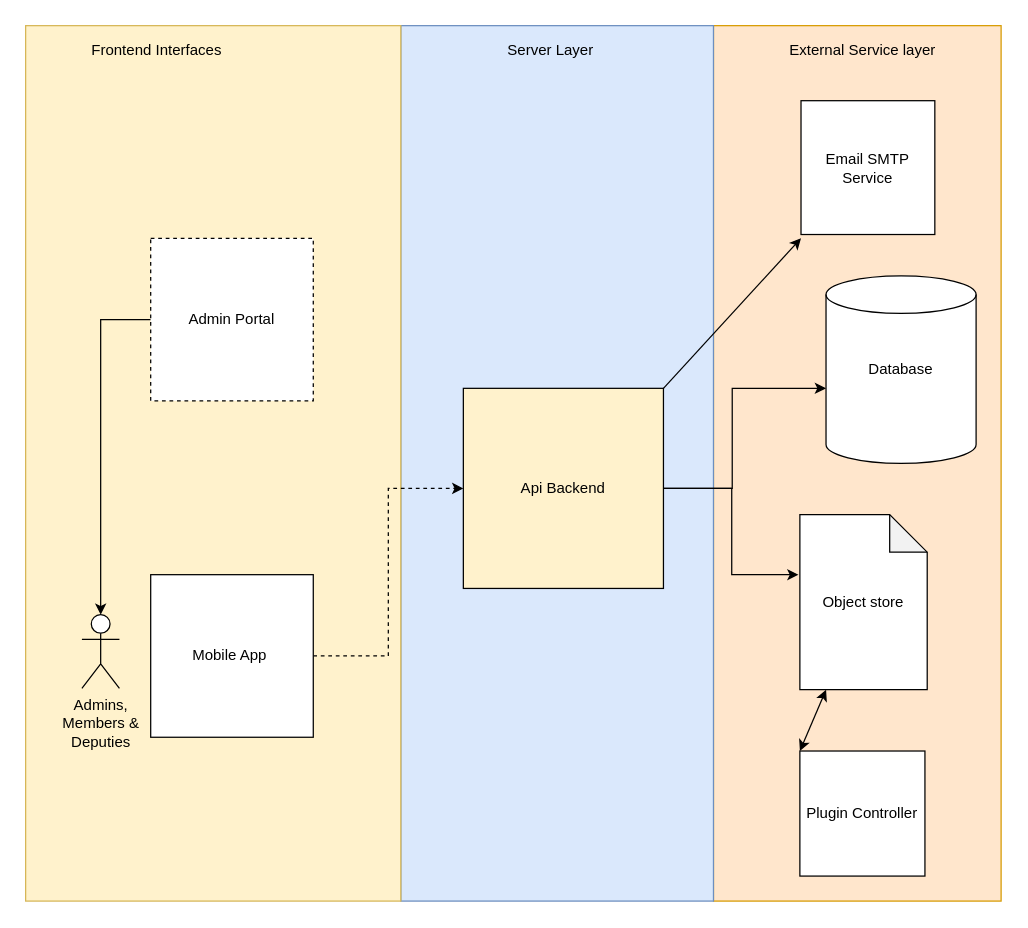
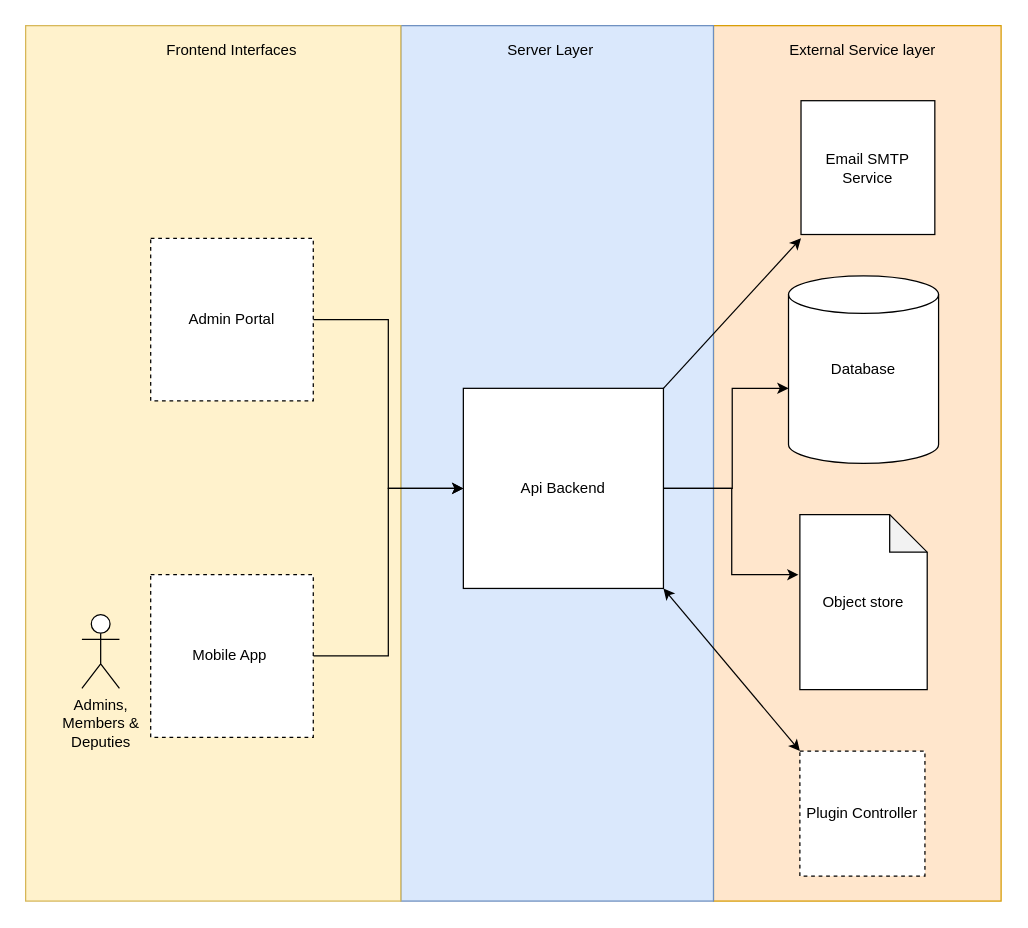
node "Frontend Interfaces": moved (157, 51) -> (232, 51)
node "Database": moved (901, 369) -> (863, 369)
edge "Admin Portal" -> "Admins, Members & Deputies": now "Admin Portal" -> "Api Backend"
node "Api Backend": fillcolor #fff2cc -> #ffffff
edge "Mobile App" -> "Api Backend": style dashed -> solid
node "Mobile App": style solid -> dashed
edge "Object store" -- "Plugin Controller": now "Api Backend" -- "Plugin Controller"
node "Plugin Controller": style solid -> dashed
